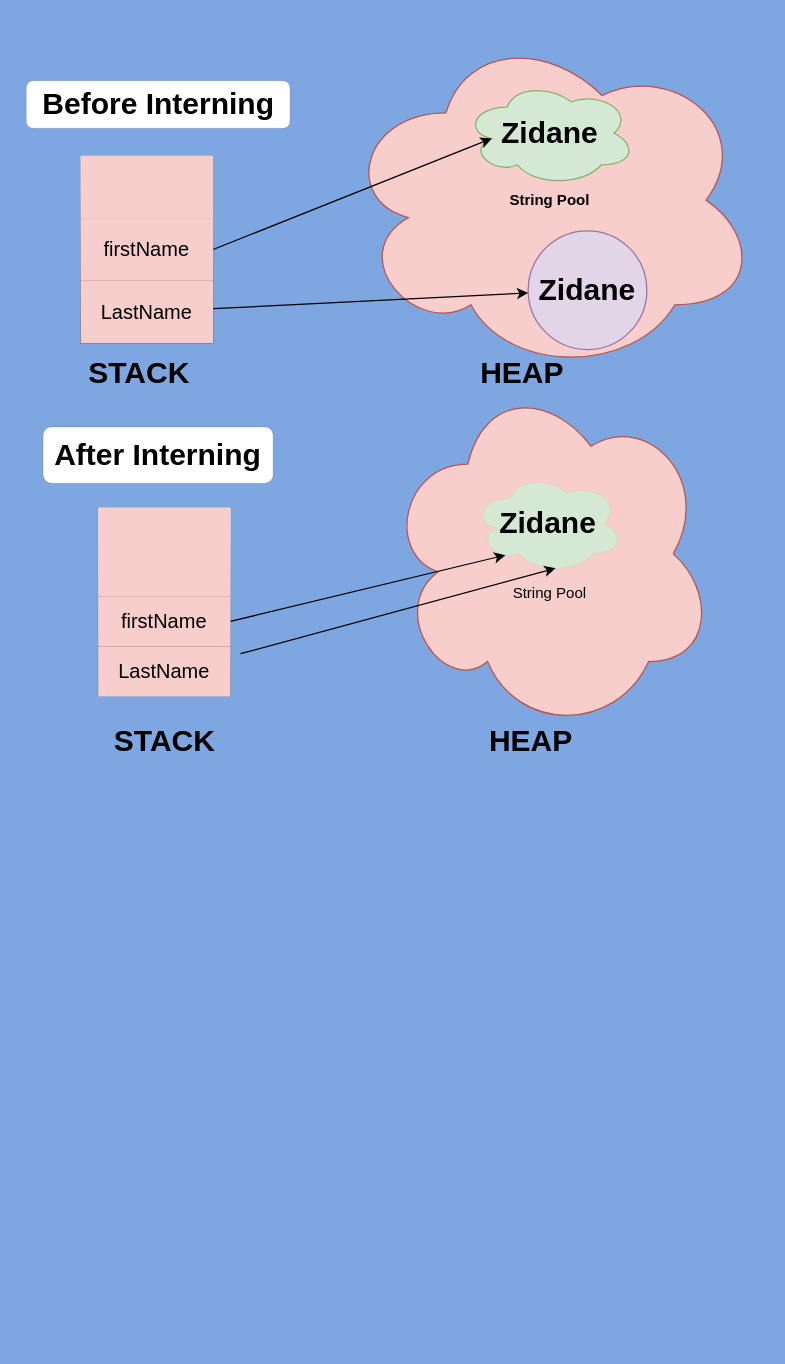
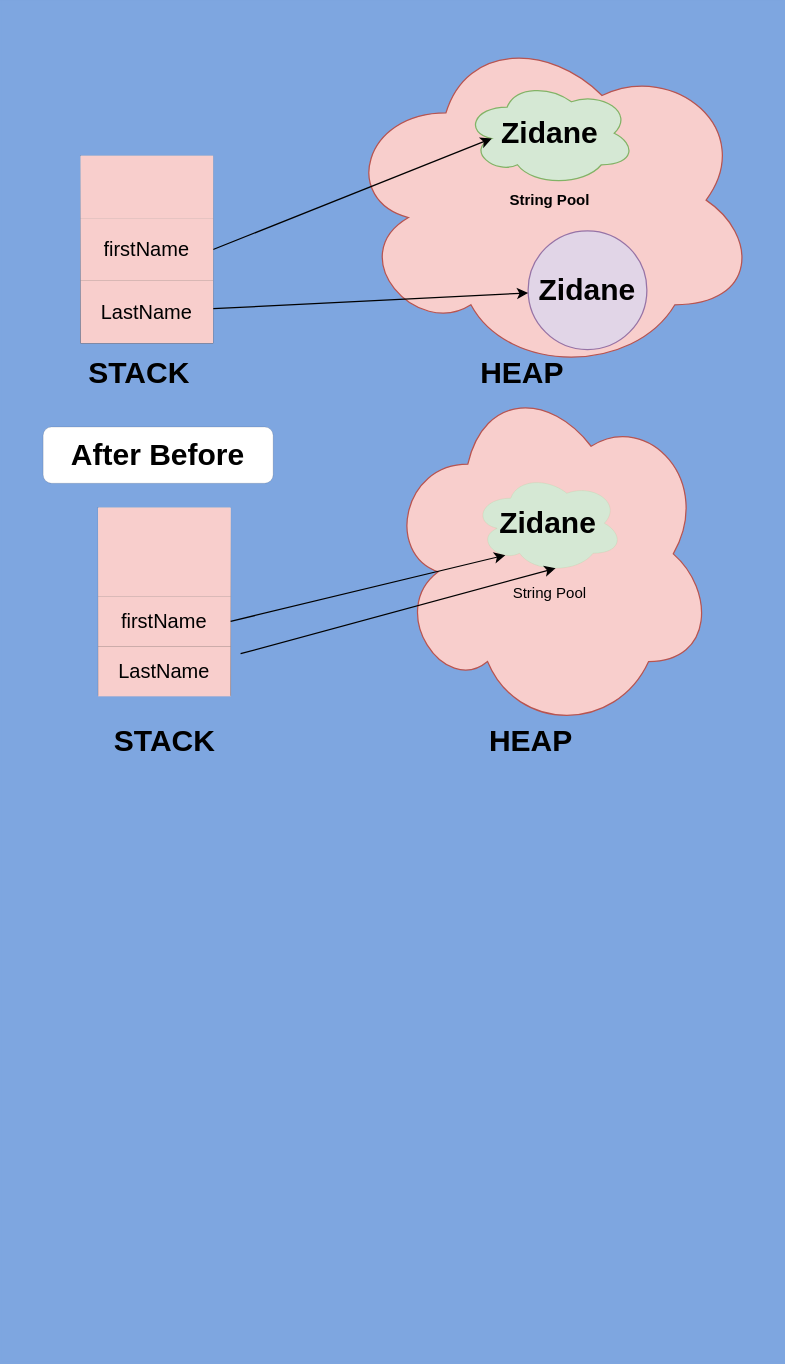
node "Before Interning": removed
node "After Interning": label "After Interning" -> "After Before"
